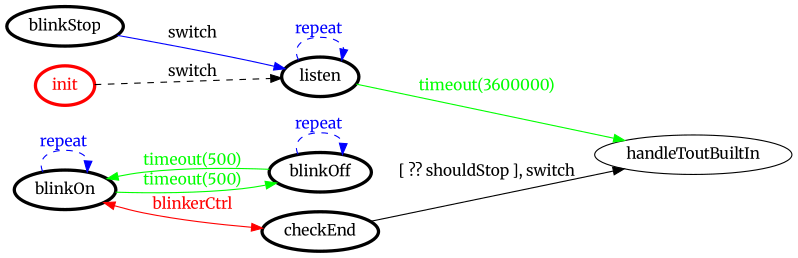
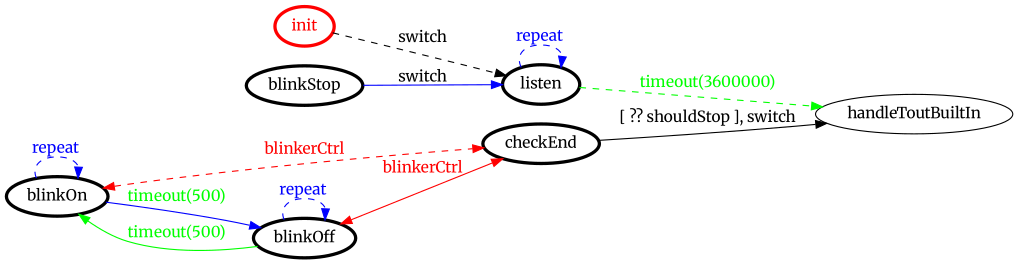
edge "listen" -> "handleToutBuiltIn": style solid -> dashed
edge "checkEnd" -- "blinkOff": added, label "blinkerCtrl"
edge "blinkOn" -> "blinkOff": color green -> blue
edge "blinkOn" -- "checkEnd": style solid -> dashed
